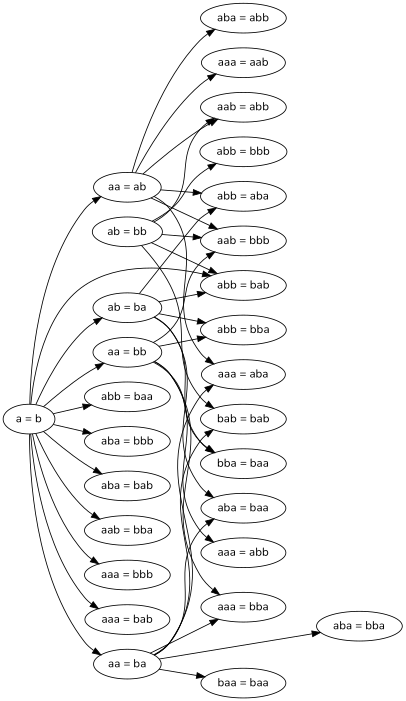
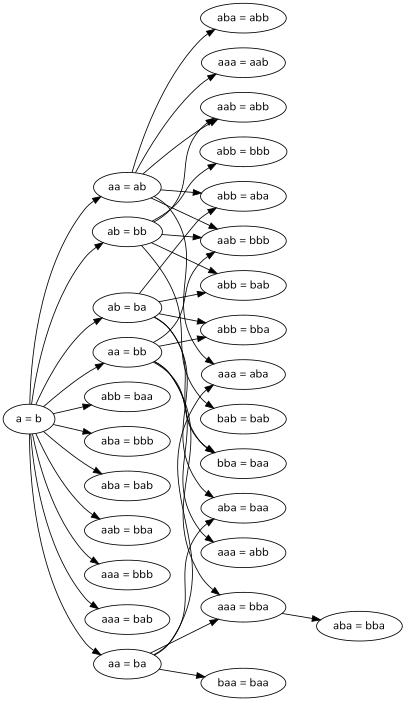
edge "a = b" -> "abb = bab": now "a = b" -> "ab = bb"
edge "aa = ba" -> "bab = bab": removed
edge "aa = ba" -> "aba = bba": now "aaa = bba" -> "aba = bba"
